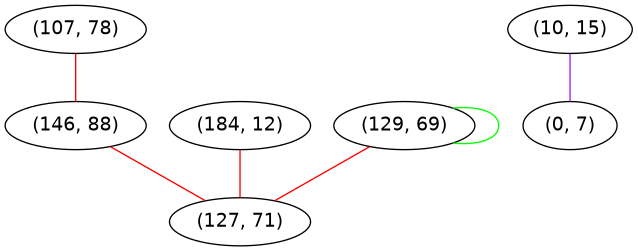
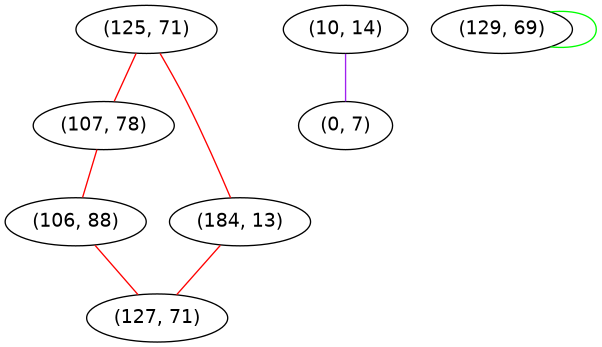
node "(125, 71)": added
node "(10, 15)": label "(10, 15)" -> "(10, 14)"
node "(146, 88)": label "(146, 88)" -> "(106, 88)"
node "(184, 12)": label "(184, 12)" -> "(184, 13)"
edge "(129, 69)" -- "(127, 71)": removed
